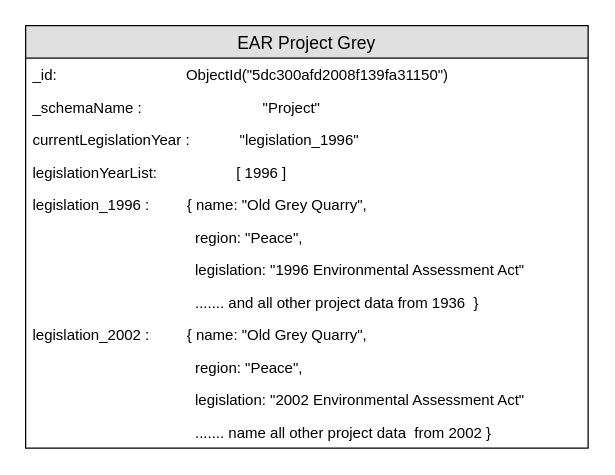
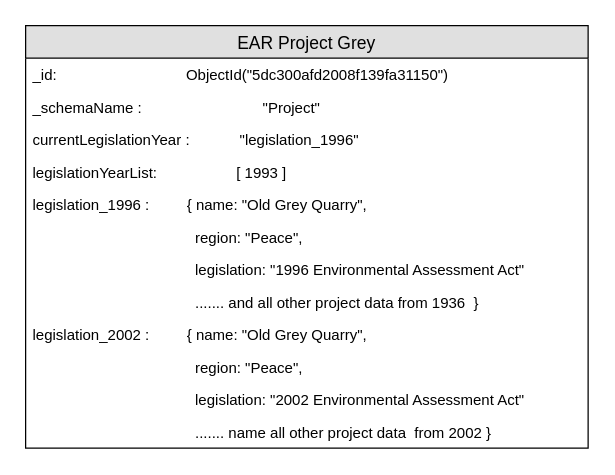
node "legislationYearList: [ 1996 ]": label "legislationYearList: [ 1996 ]" -> "legislationYearList: [ 1993 ]"
